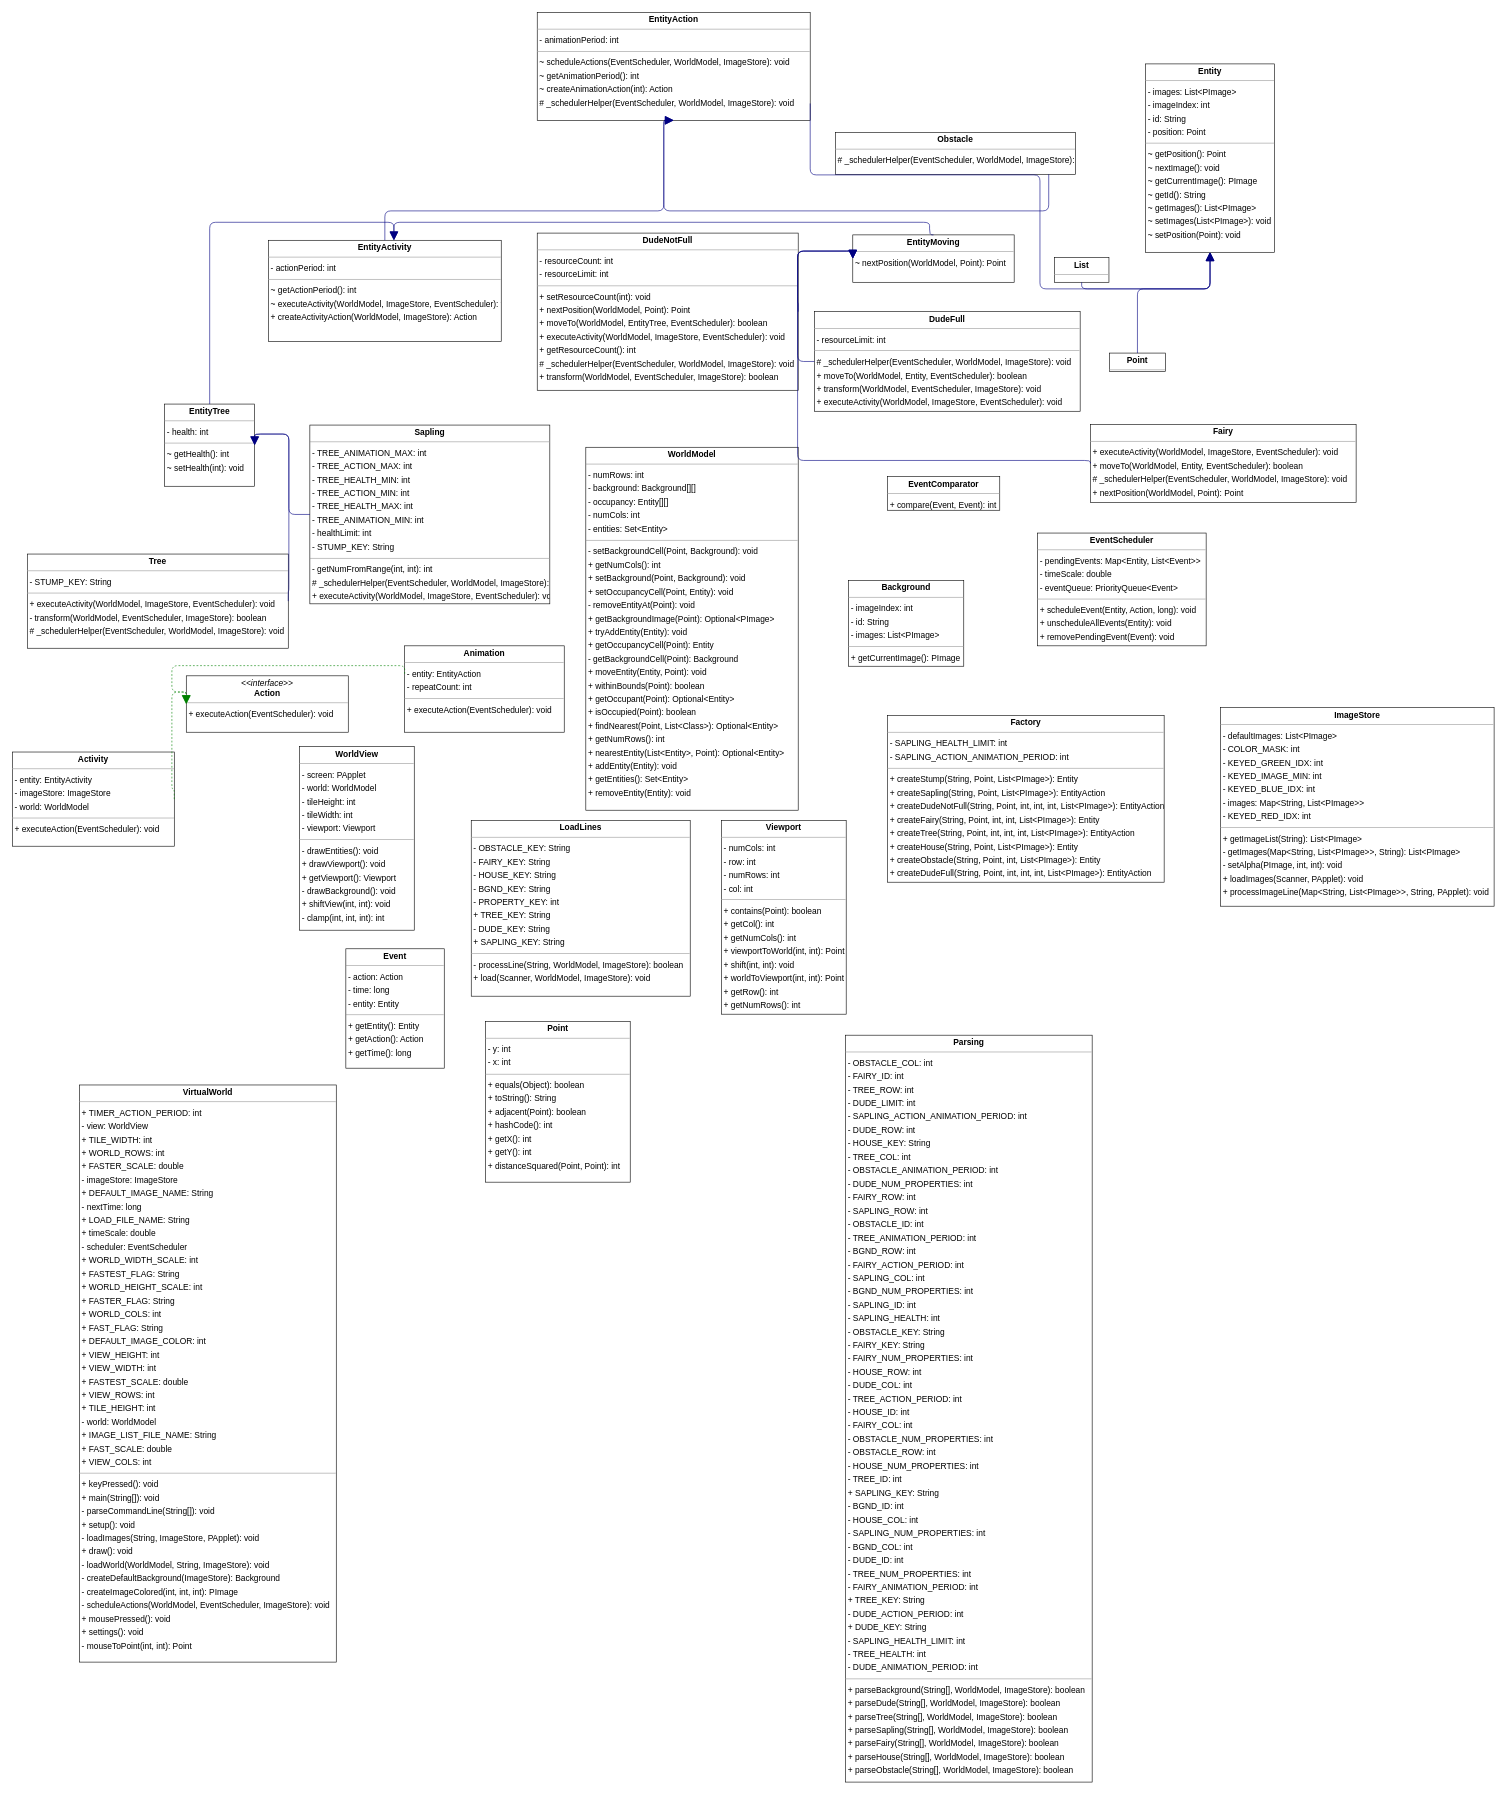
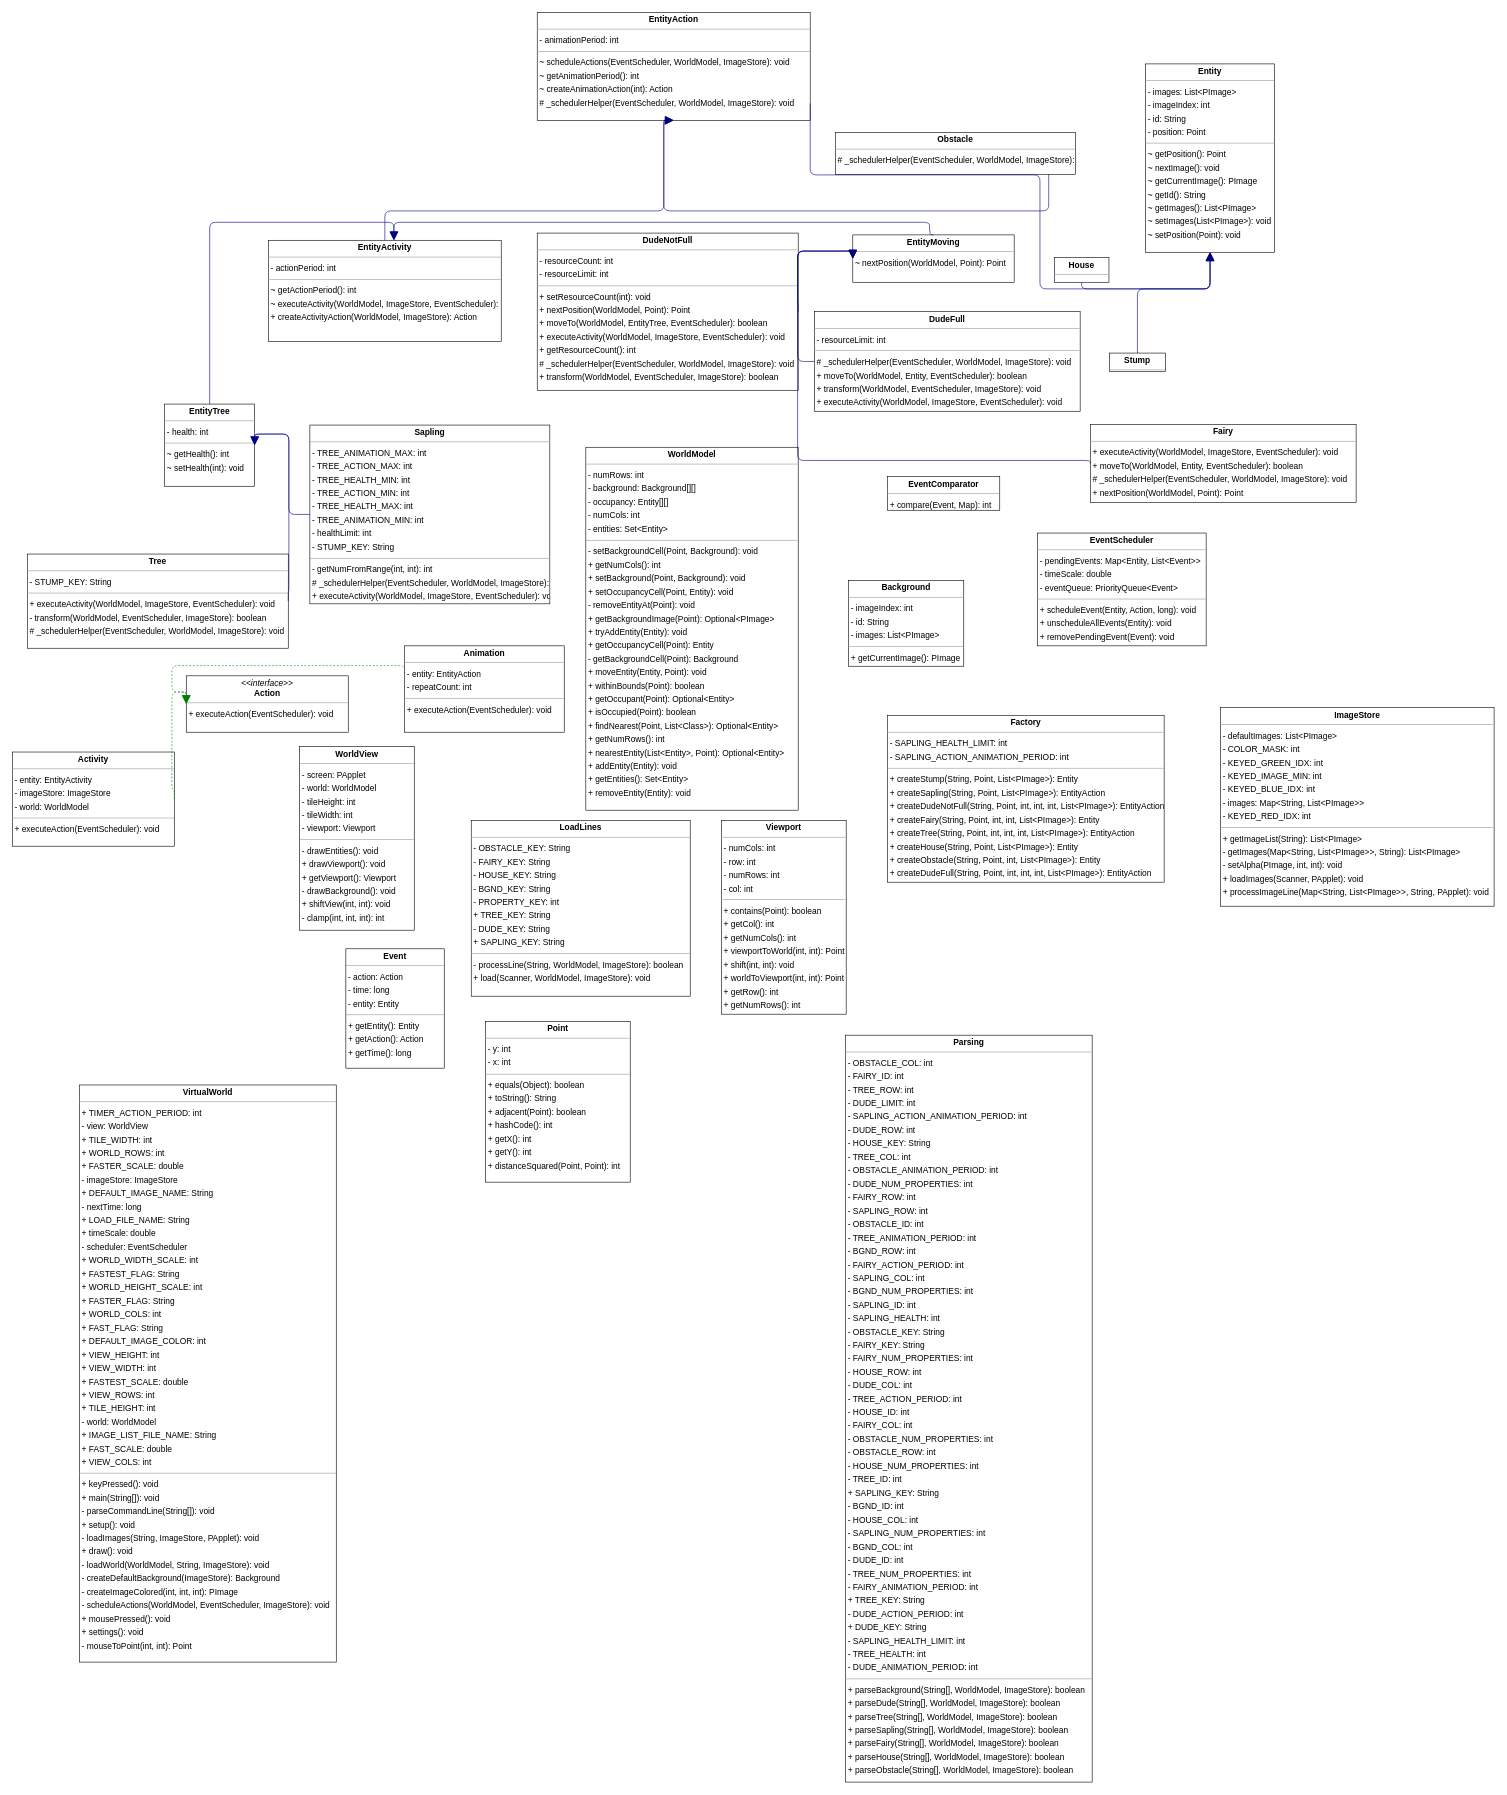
node "List": label "List" -> "House"
node "Point": label "Point" -> "Stump"
node "EventComparator + compare(Event, Event): int": label "EventComparator + compare(Event, Event): int" -> "EventComparator + compare(Event, Map): int"
